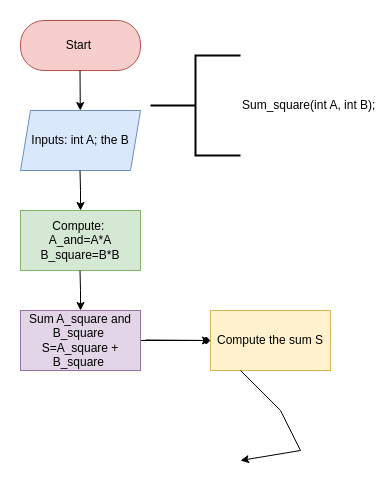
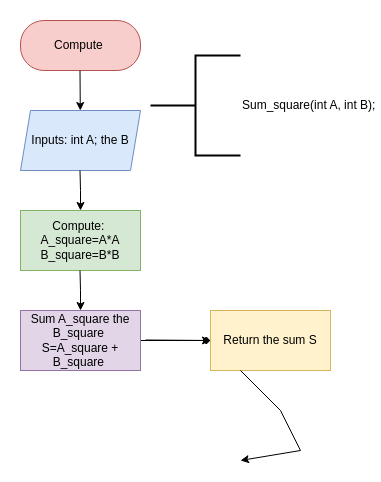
node "Start": label "Start" -> "Compute"
node "Compute: A_and=A*A B_square=B*B": label "Compute: A_and=A*A B_square=B*B" -> "Compute: A_square=A*A B_square=B*B"
node "Sum A_square and B_square S=A_square + B_square": label "Sum A_square and B_square S=A_square + B_square" -> "Sum A_square the B_square S=A_square + B_square"
node "Compute the sum S": label "Compute the sum S" -> "Return the sum S"
